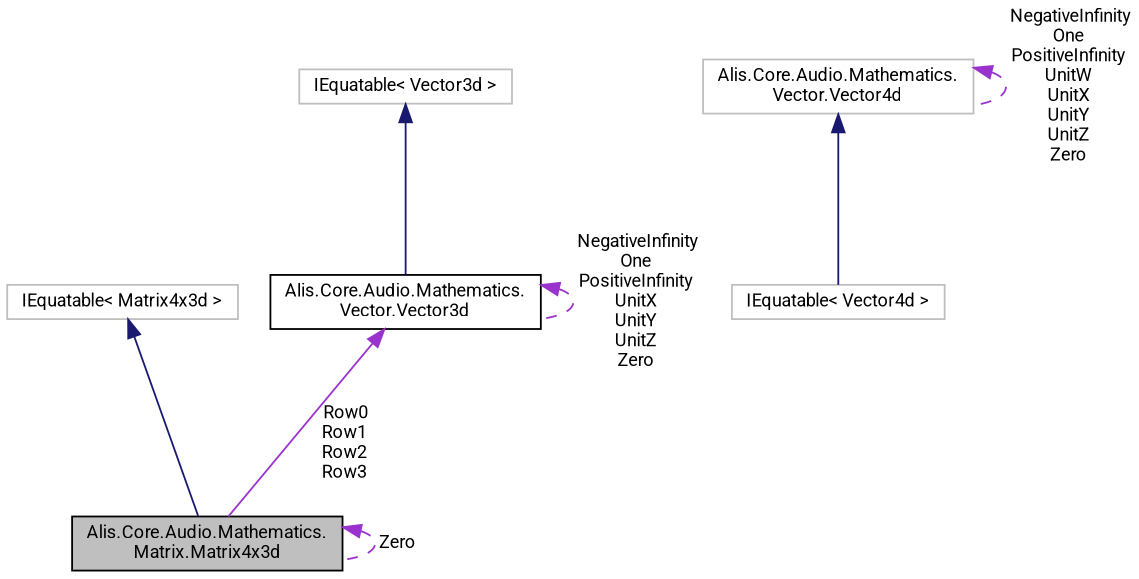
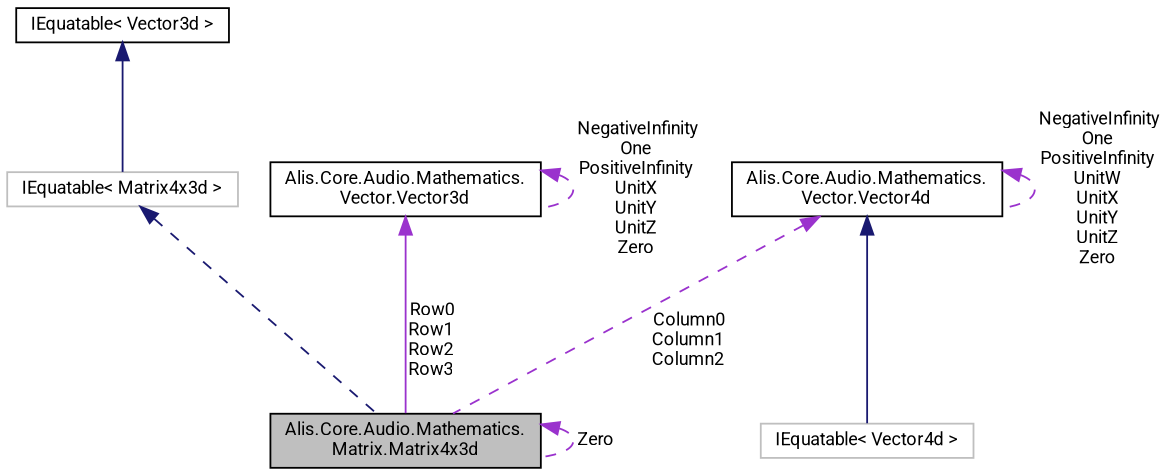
node "IEquatable< Vector3d >": color grey75 -> black
node "Alis.Core.Audio.Mathematics. Vector.Vector4d": color grey75 -> black
edge "Alis.Core.Audio.Mathematics. Vector.Vector3d" -> "IEquatable< Vector3d >": now "IEquatable< Matrix4x3d >" -> "IEquatable< Vector3d >"
edge "Alis.Core.Audio.Mathematics. Matrix.Matrix4x3d" -> "Alis.Core.Audio.Mathematics. Vector.Vector4d": added, label "Column0 Column1 Column2"
edge "Alis.Core.Audio.Mathematics. Matrix.Matrix4x3d" -> "IEquatable< Matrix4x3d >": style solid -> dashed
